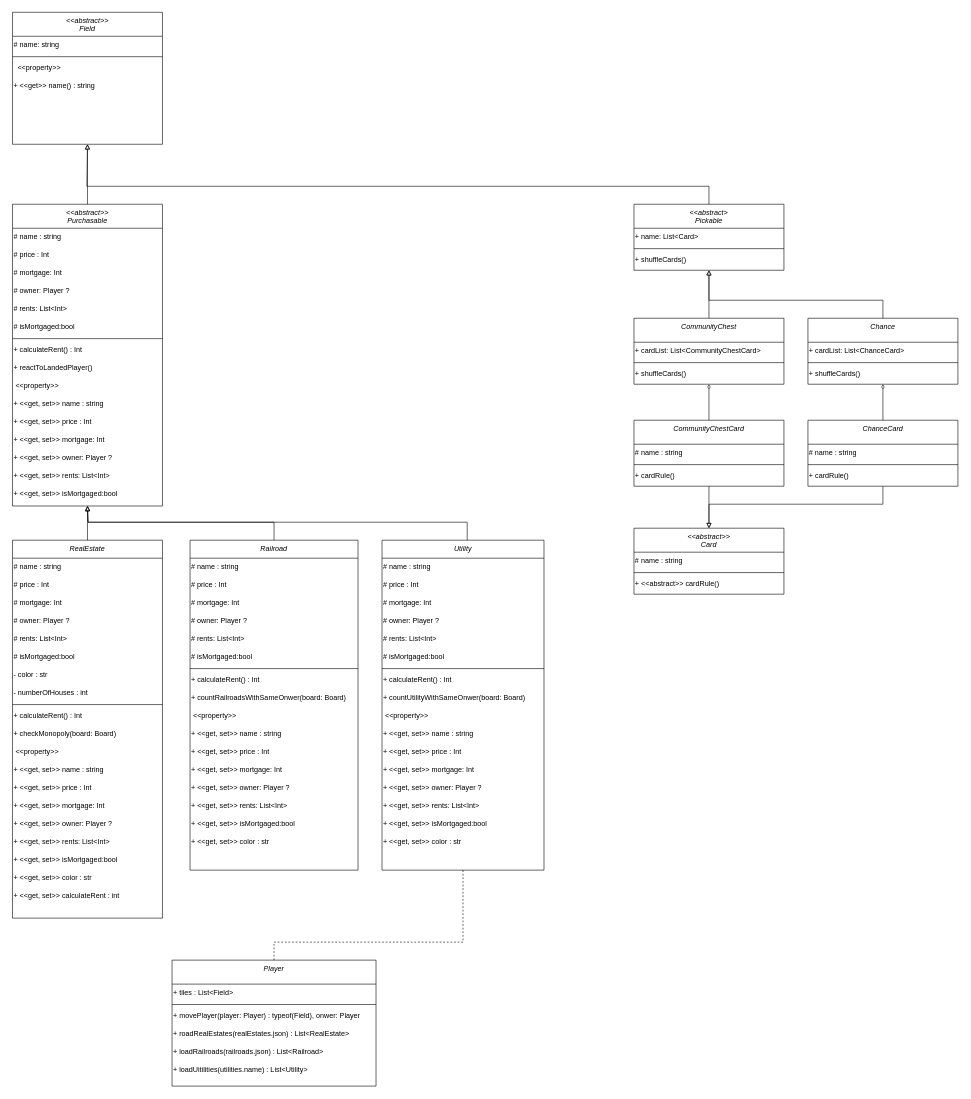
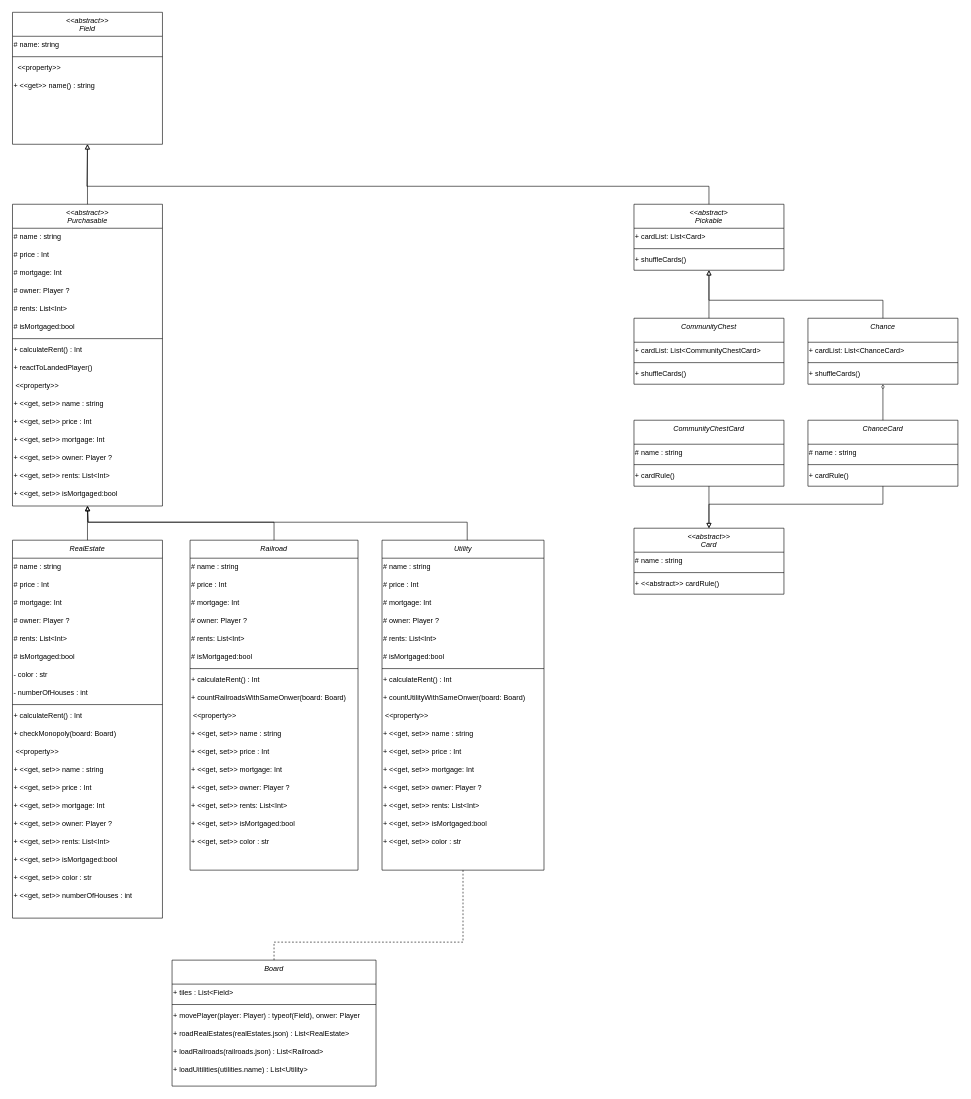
node "+ name: List<Card>": label "+ name: List<Card>" -> "+ cardList: List<Card>"
edge "CommunityChestCard" -> "CommunityChest": removed
node "+ <<get, set>> calculateRent : int": label "+ <<get, set>> calculateRent : int" -> "+ <<get, set>> numberOfHouses : int"
node "Player": label "Player" -> "Board"
